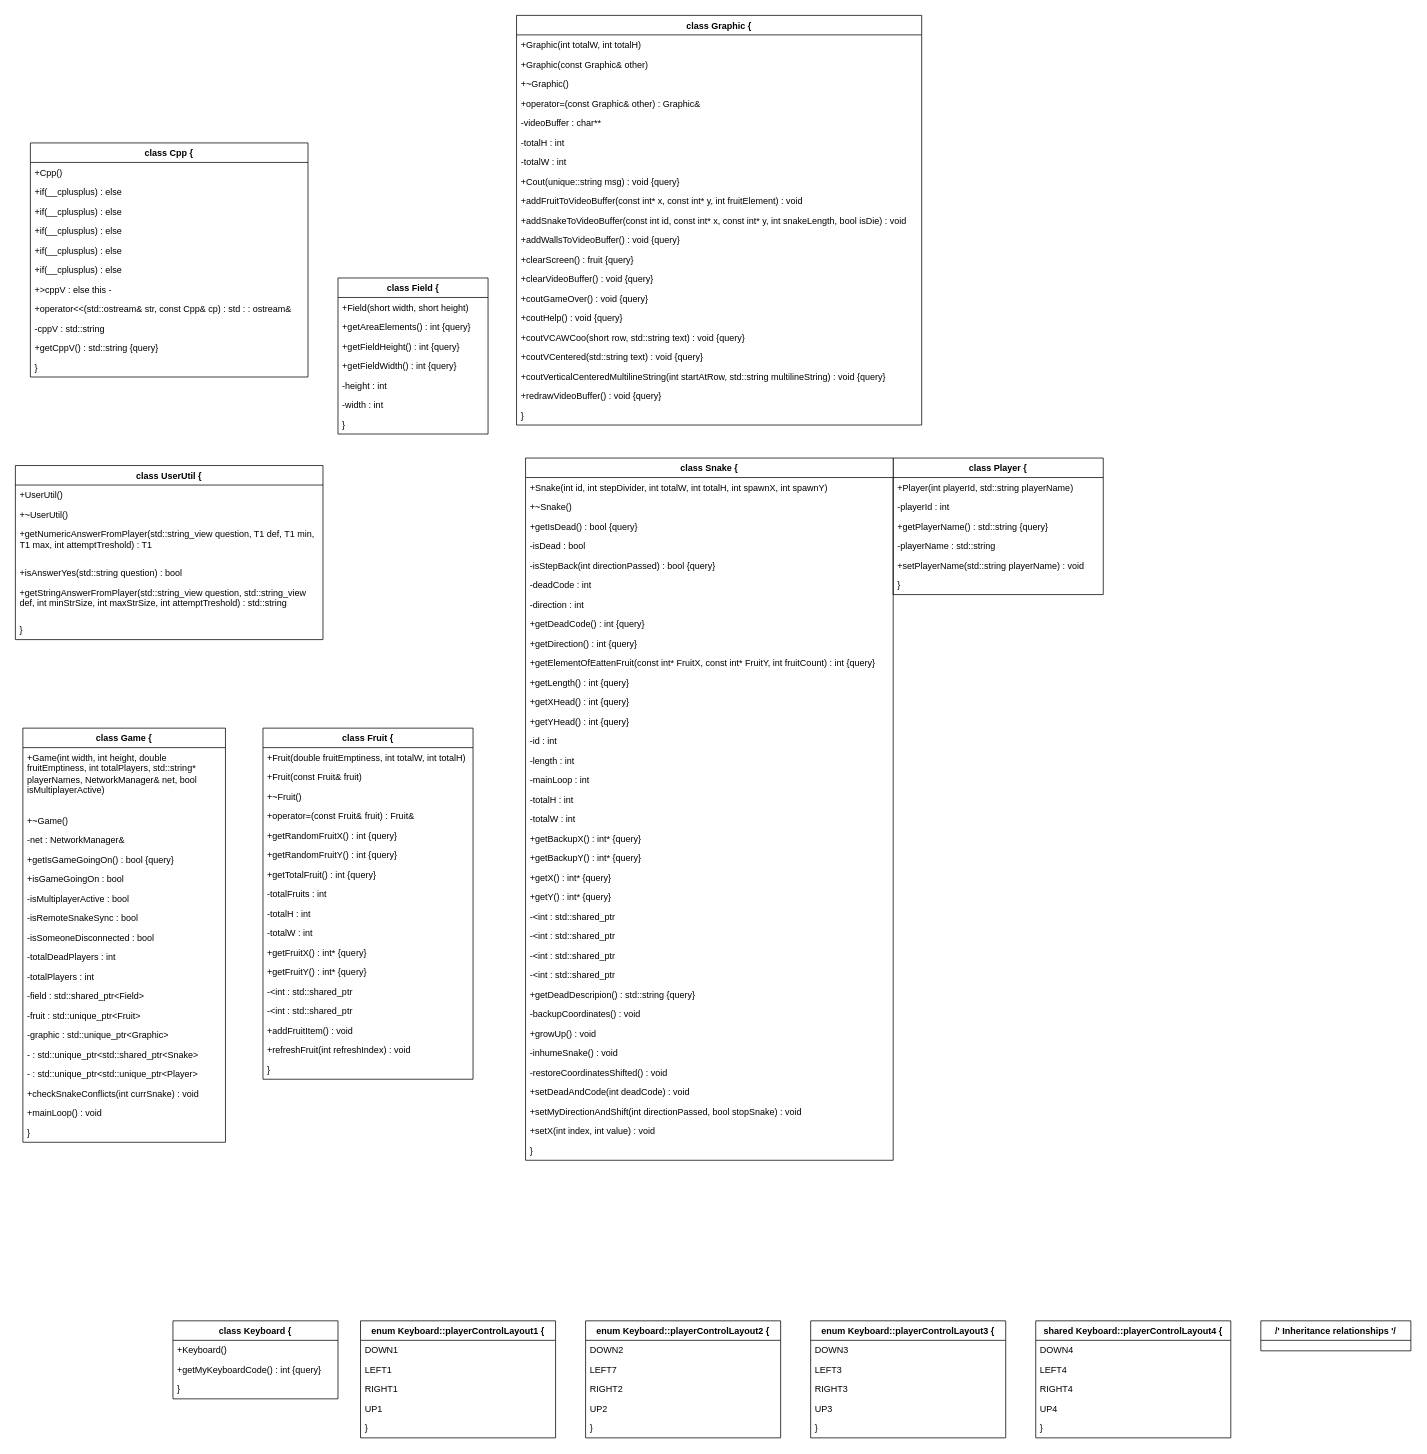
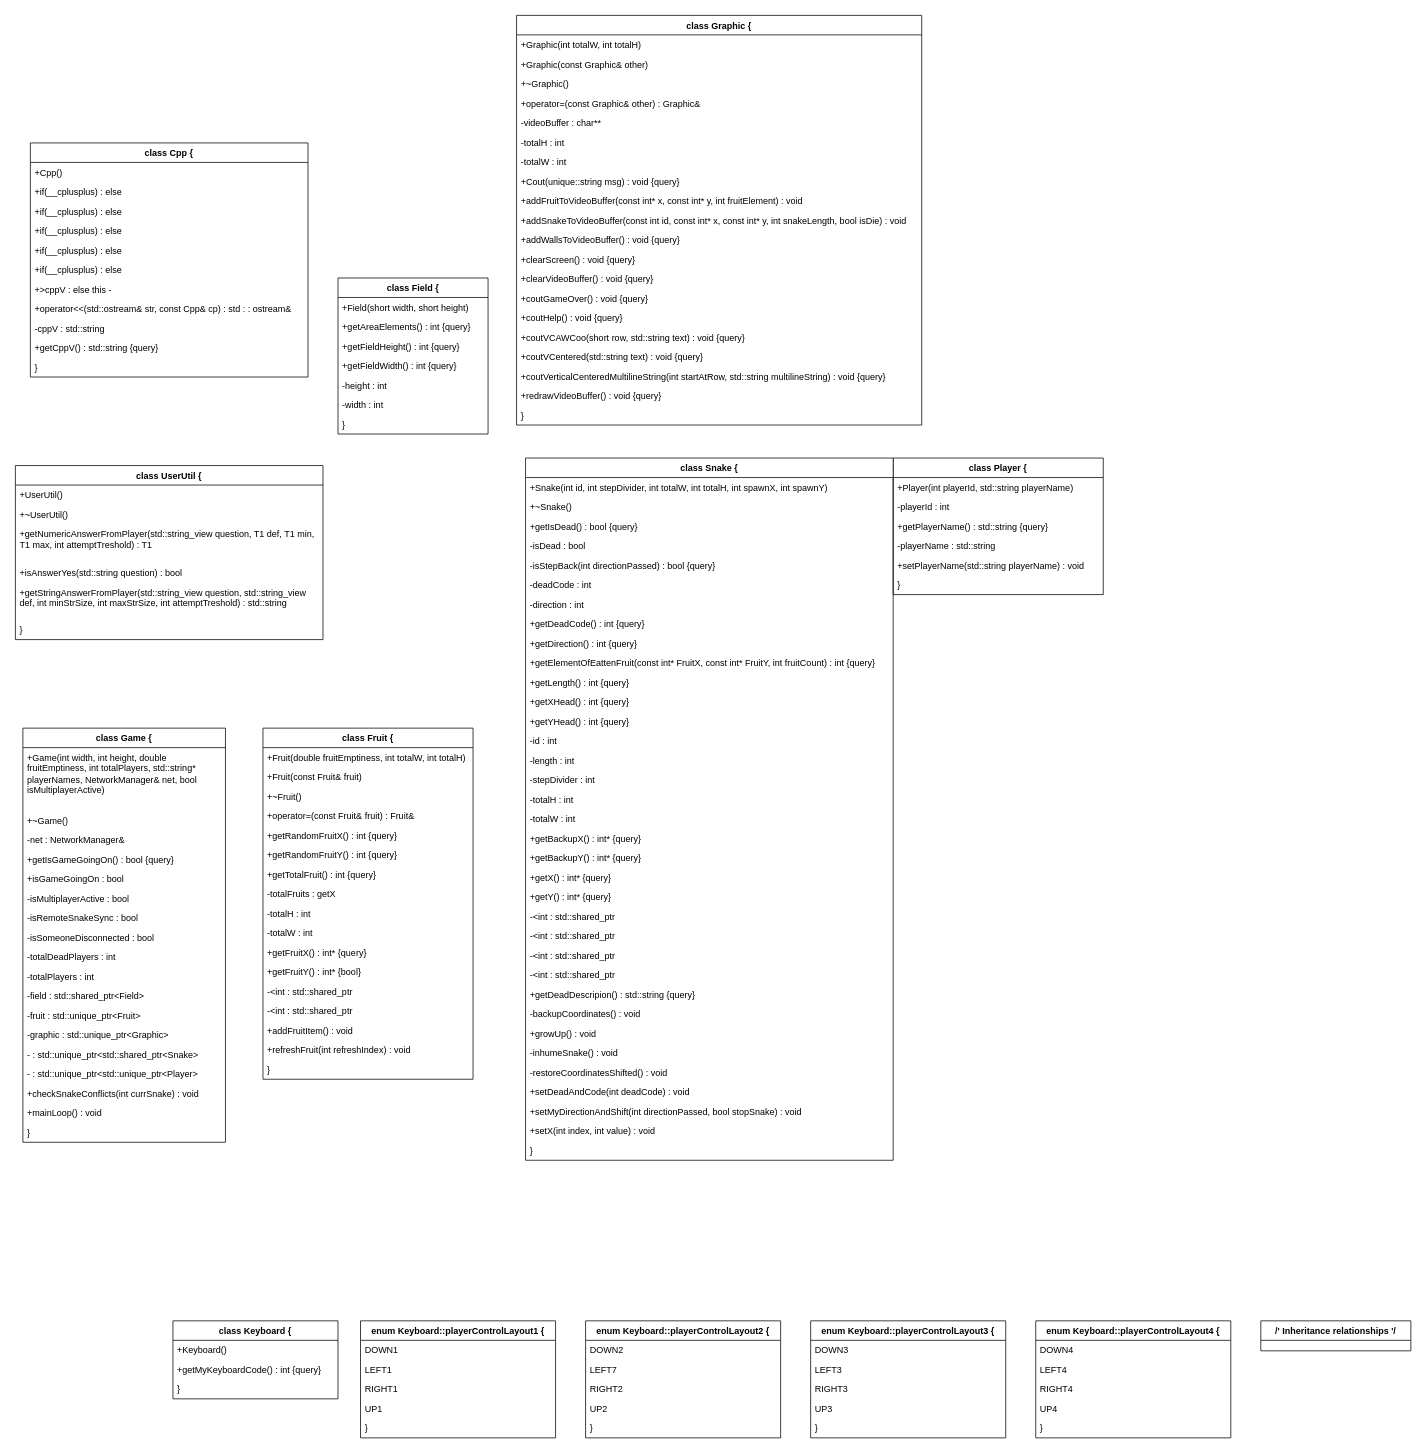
node "+clearScreen() : fruit {query}": label "+clearScreen() : fruit {query}" -> "+clearScreen() : void {query}"
node "-mainLoop : int": label "-mainLoop : int" -> "-stepDivider : int"
node "-totalFruits : int": label "-totalFruits : int" -> "-totalFruits : getX"
node "+getFruitY() : int* {query}": label "+getFruitY() : int* {query}" -> "+getFruitY() : int* {bool}"
node "shared Keyboard::playerControlLayout4 {": label "shared Keyboard::playerControlLayout4 {" -> "enum Keyboard::playerControlLayout4 {"
